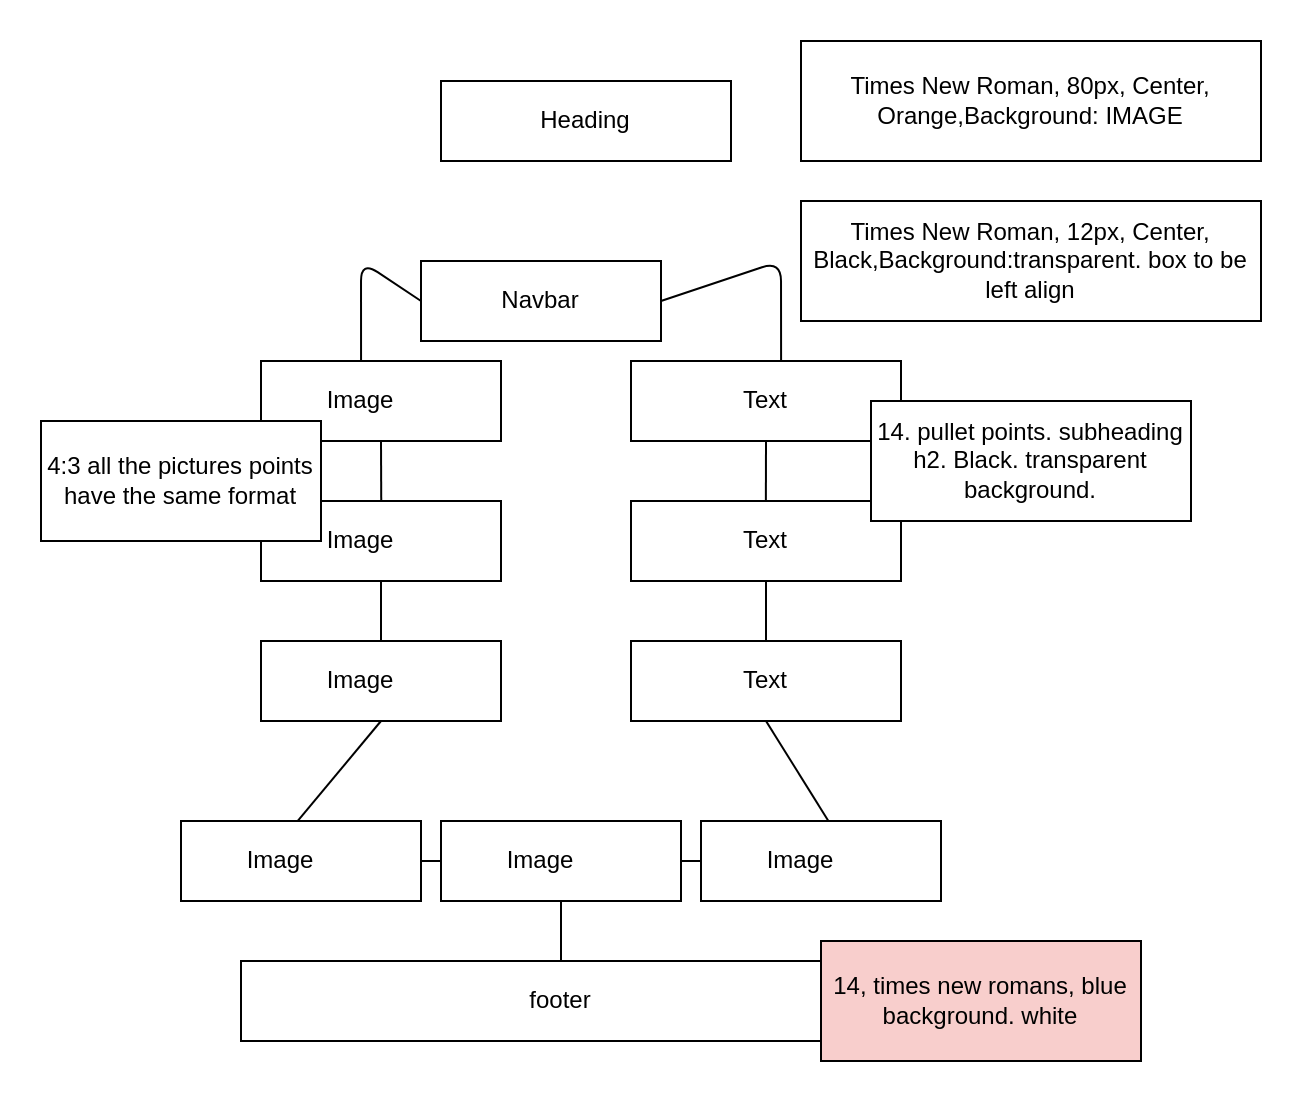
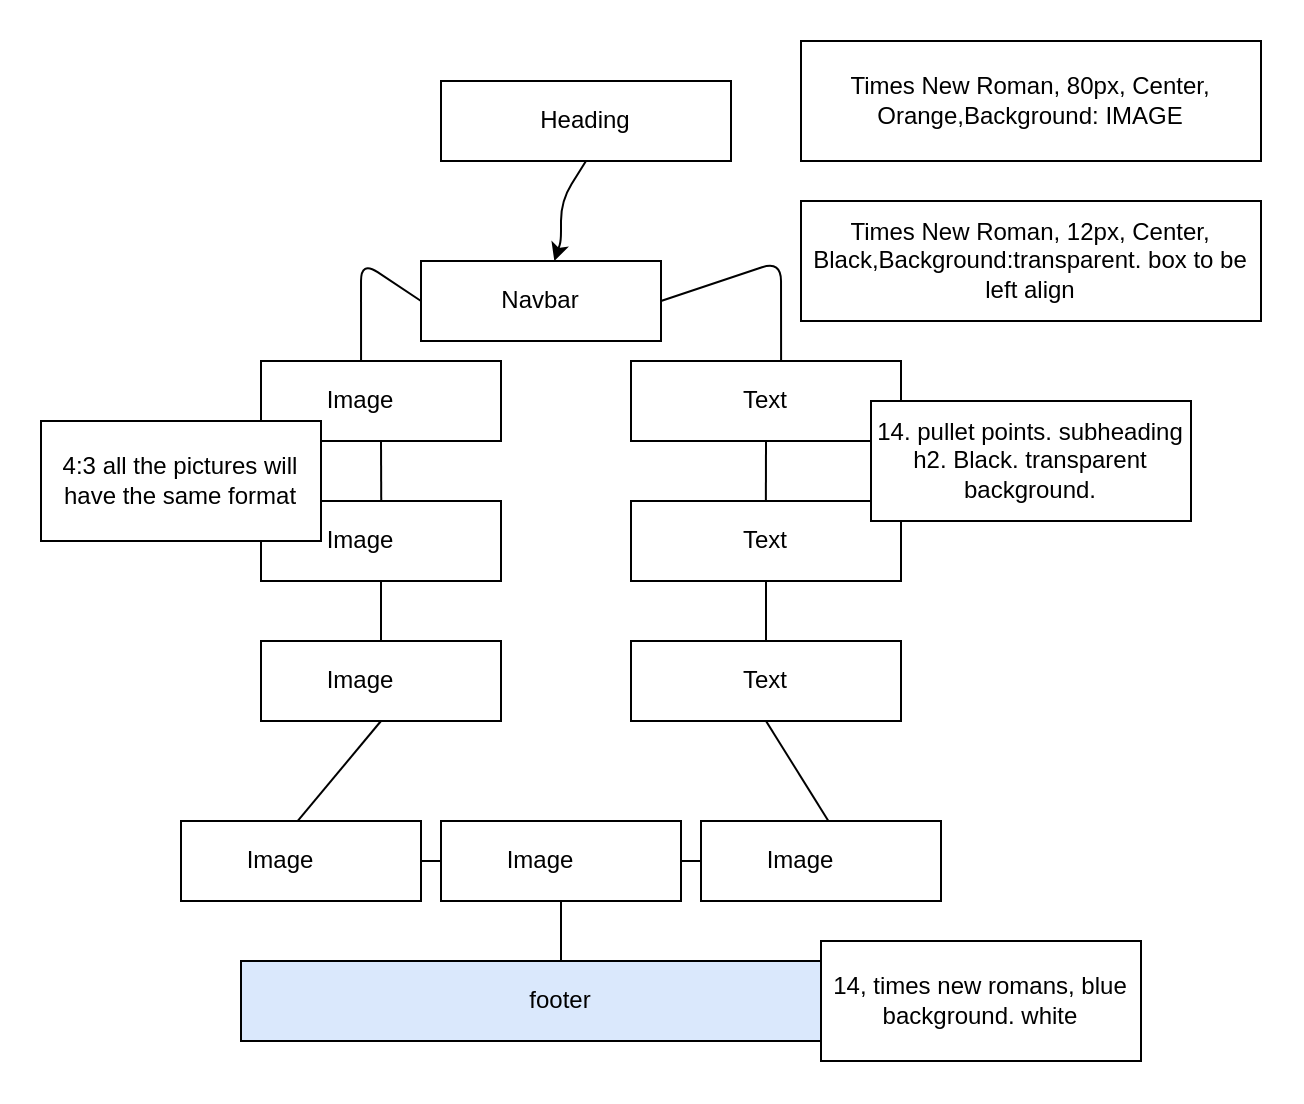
edge "Heading" -> "Navbar": added
node "4:3 all the pictures points have the same format": label "4:3 all the pictures points have the same format" -> "4:3 all the pictures will have the same format"
node "footer": fillcolor #ffffff -> #dae8fc
node "14, times new romans, blue background. white": fillcolor #f8cecc -> #ffffff
